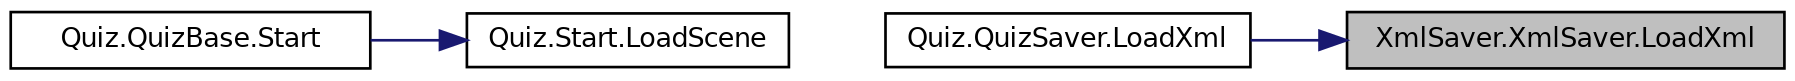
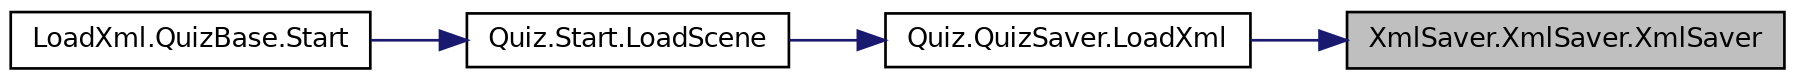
node "Quiz.QuizBase.Start": label "Quiz.QuizBase.Start" -> "LoadXml.QuizBase.Start"
edge "Quiz.Start.LoadScene" -> "Quiz.QuizSaver.LoadXml": added
node "XmlSaver.XmlSaver.LoadXml": label "XmlSaver.XmlSaver.LoadXml" -> "XmlSaver.XmlSaver.XmlSaver"
